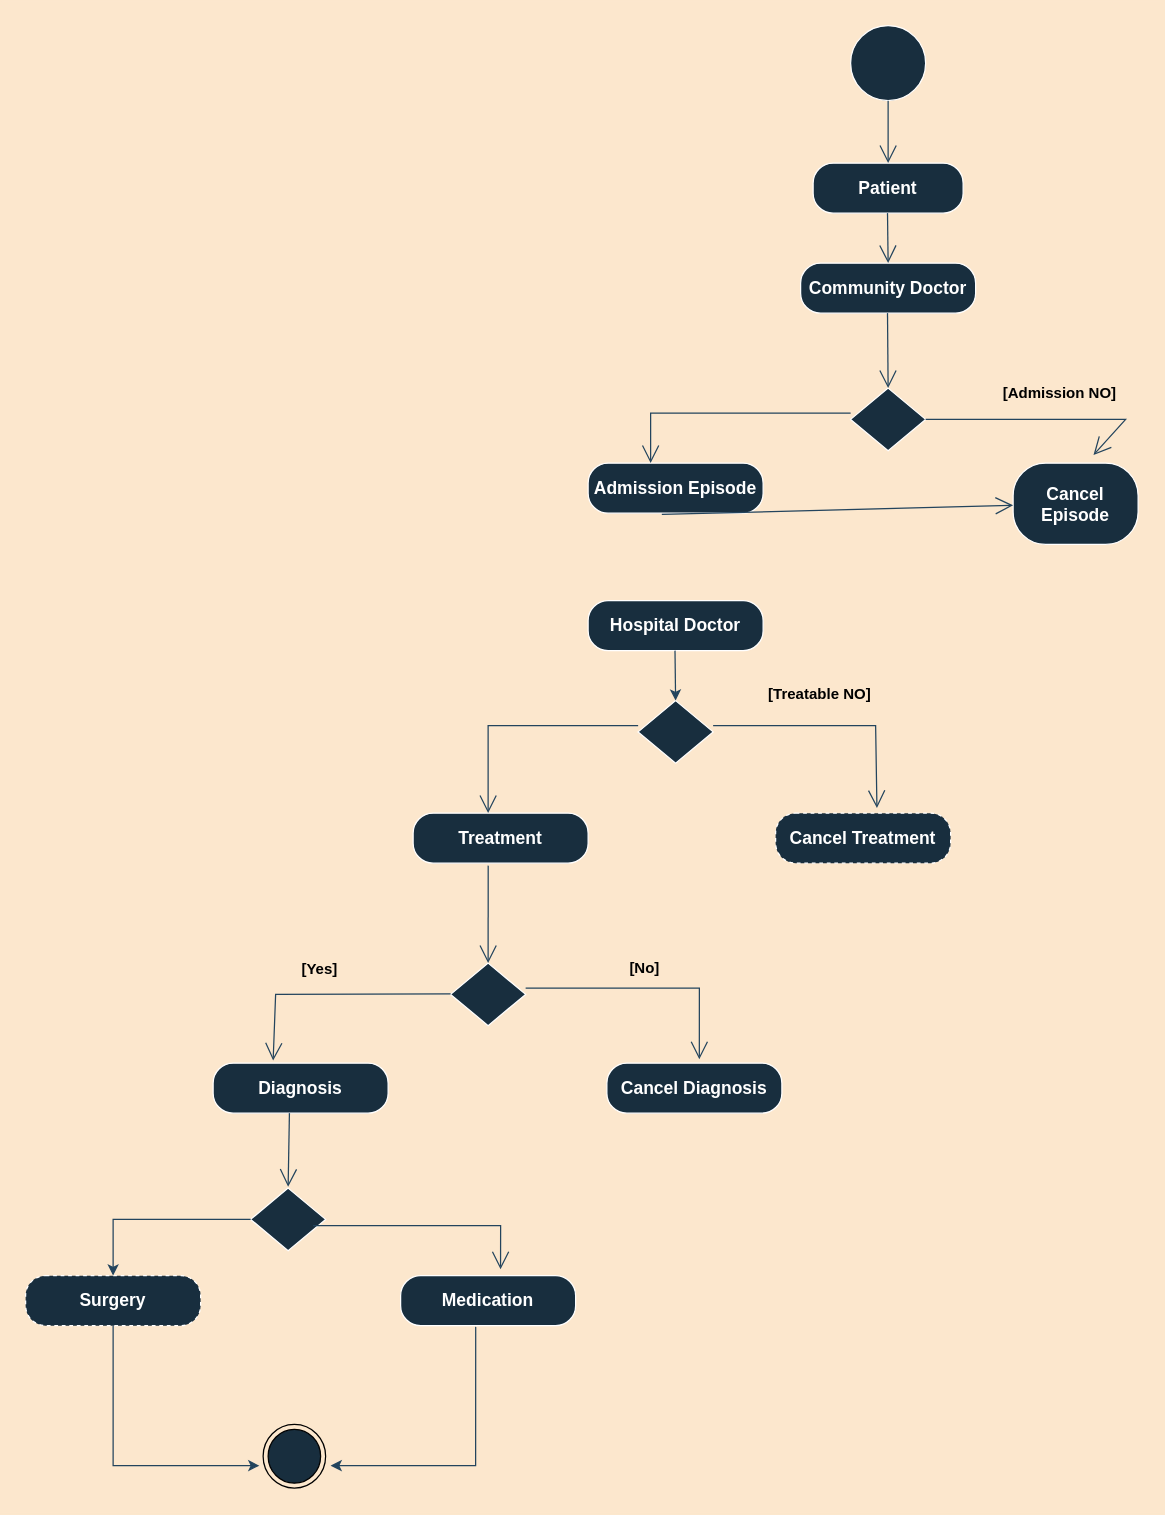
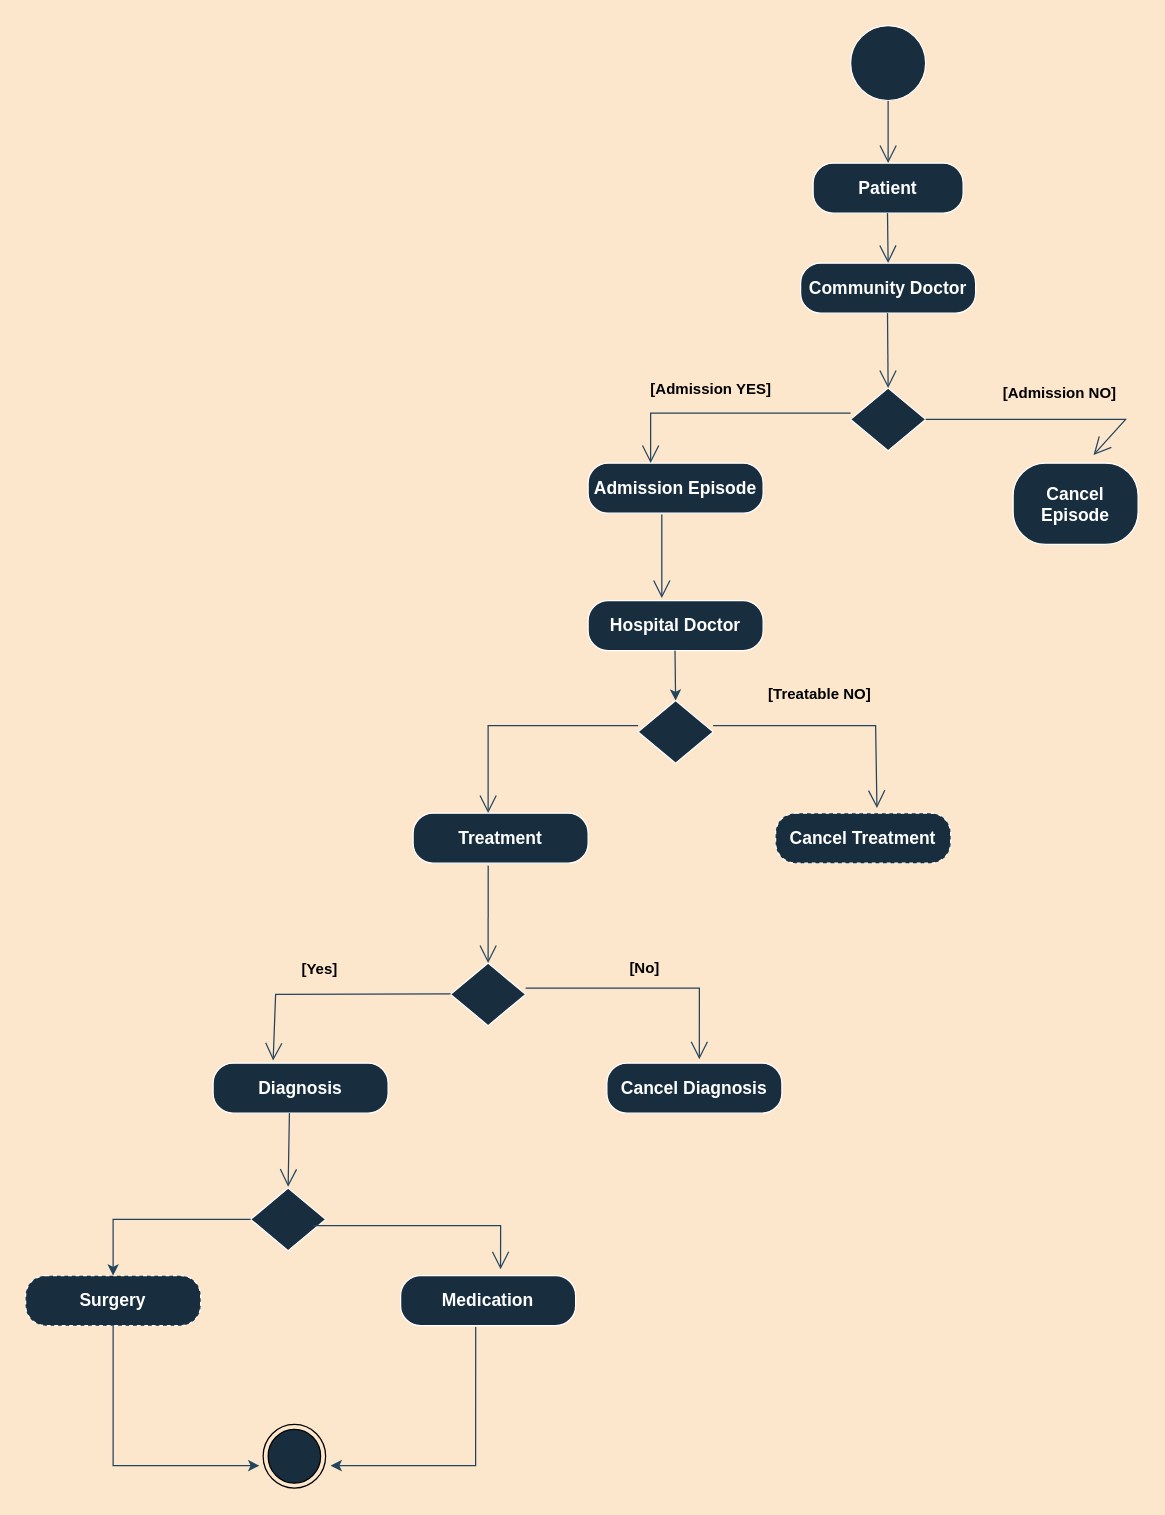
node "[Admission YES]": added
edge "Admission Episode" -> "Cancel Episode": now "Admission Episode" -> "Hospital Doctor"
